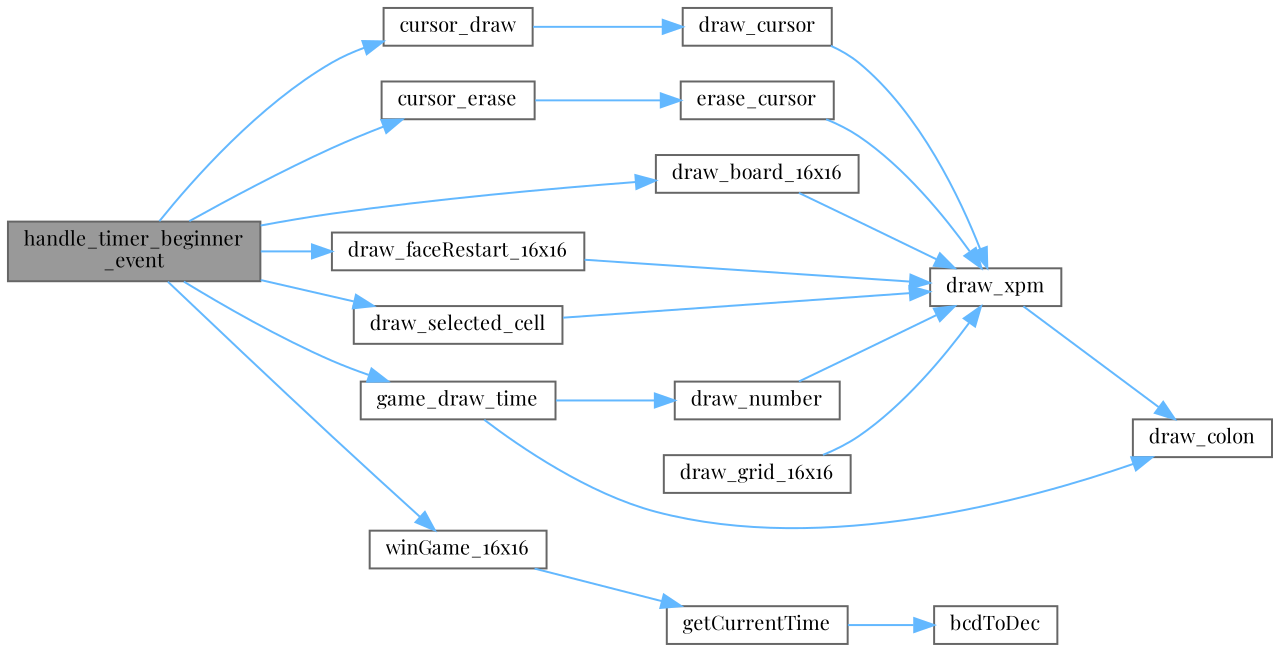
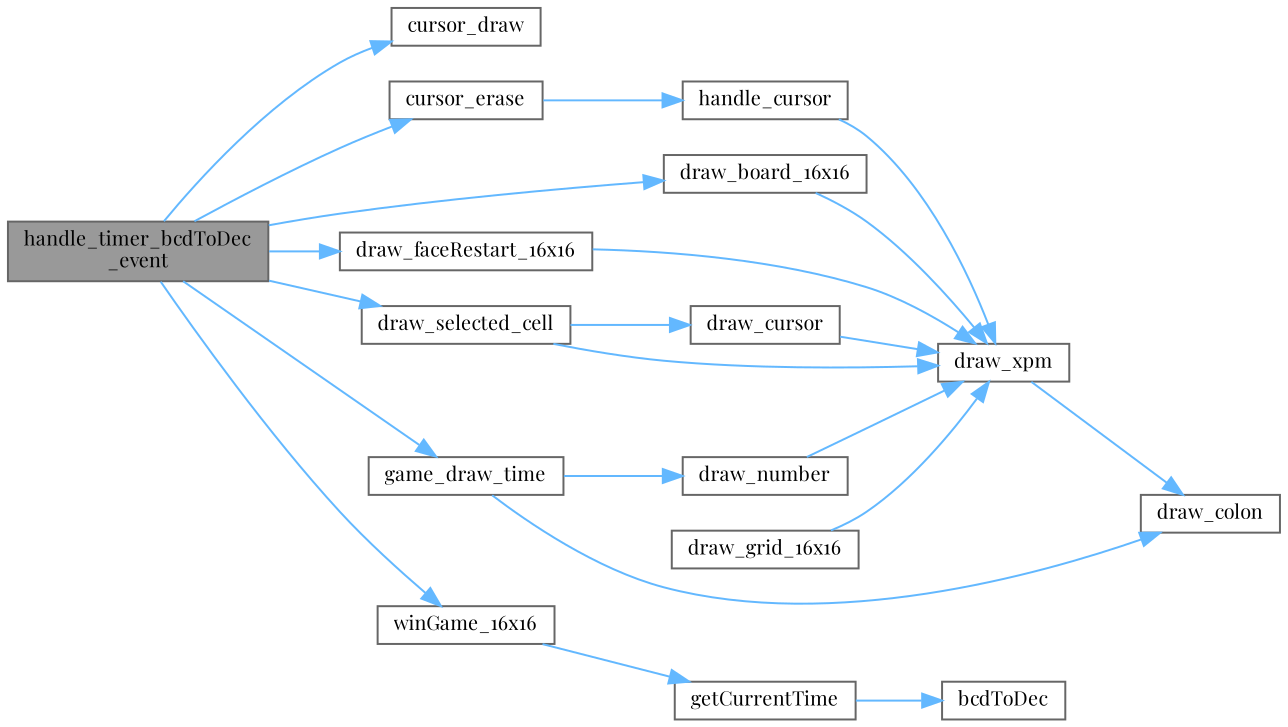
edge "cursor_draw" -> "draw_cursor": now "draw_selected_cell" -> "draw_cursor"
node "erase_cursor": label "erase_cursor" -> "handle_cursor"
node "handle_timer_beginner _event": label "handle_timer_beginner _event" -> "handle_timer_bcdToDec _event"
